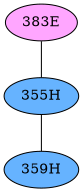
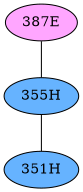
node "383E": label "383E" -> "387E"
node "359H": label "359H" -> "351H"
